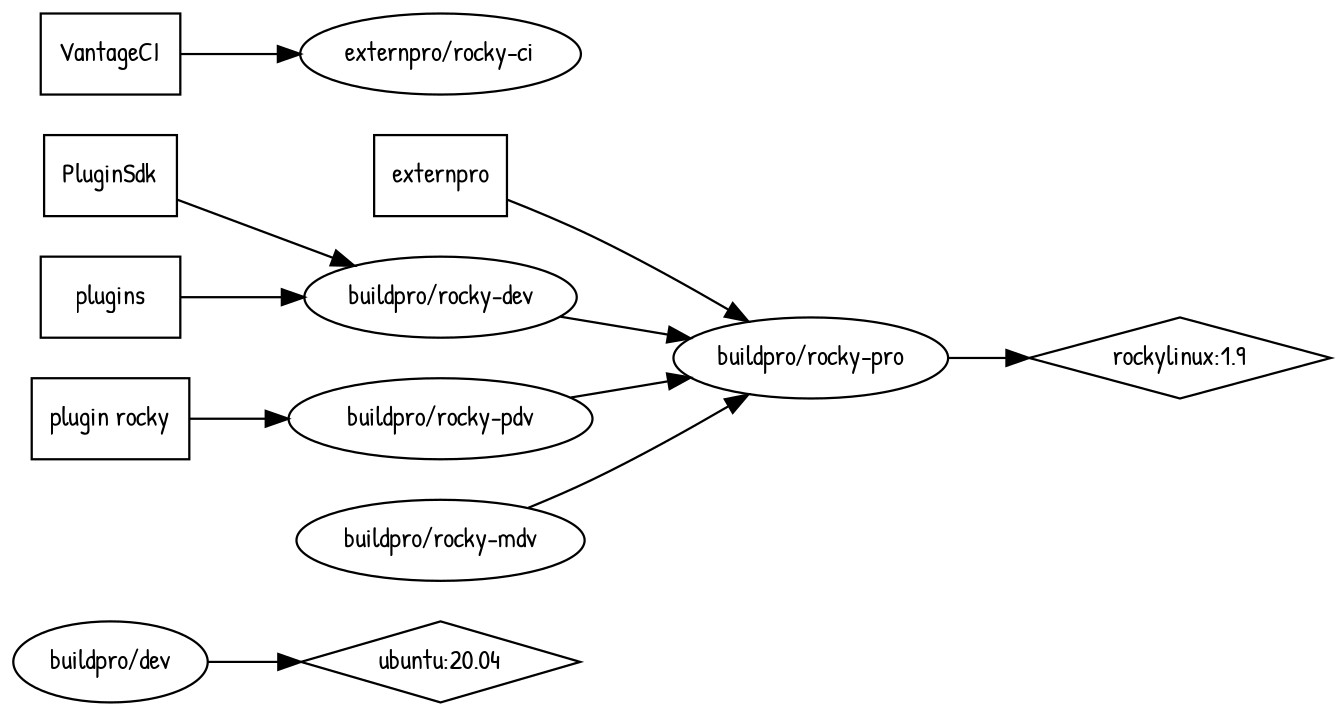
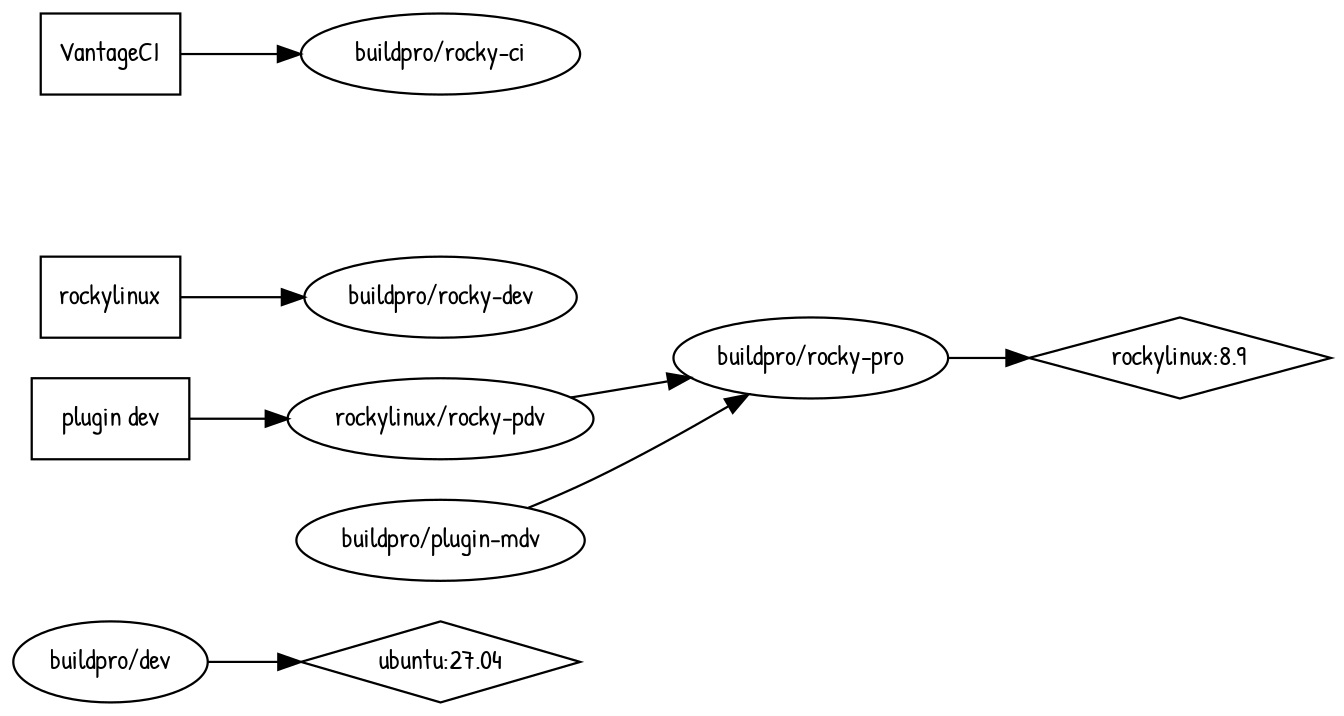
node "externpro/rocky-ci": label "externpro/rocky-ci" -> "buildpro/rocky-ci"
node "PluginSdk": removed
node "externpro": removed
node "plugins": label "plugins" -> "rockylinux"
edge "buildpro/rocky-dev" -> "buildpro/rocky-pro": removed
node "rockylinux:1.9": label "rockylinux:1.9" -> "rockylinux:8.9"
node "plugin rocky": label "plugin rocky" -> "plugin dev"
node "buildpro/rocky-pdv": label "buildpro/rocky-pdv" -> "rockylinux/rocky-pdv"
node "buildpro/rocky-mdv": label "buildpro/rocky-mdv" -> "buildpro/plugin-mdv"
node "ubuntu:20.04": label "ubuntu:20.04" -> "ubuntu:27.04"
